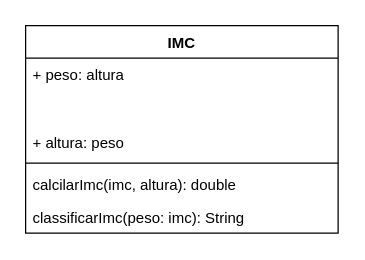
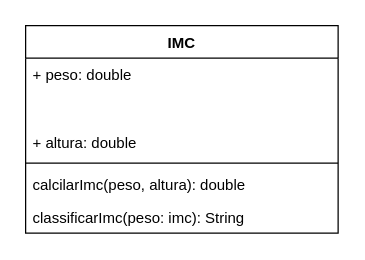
node "+ peso: altura": label "+ peso: altura" -> "+ peso: double"
node "+ altura: peso": label "+ altura: peso" -> "+ altura: double"
node "calcilarImc(imc, altura): double": label "calcilarImc(imc, altura): double" -> "calcilarImc(peso, altura): double"
